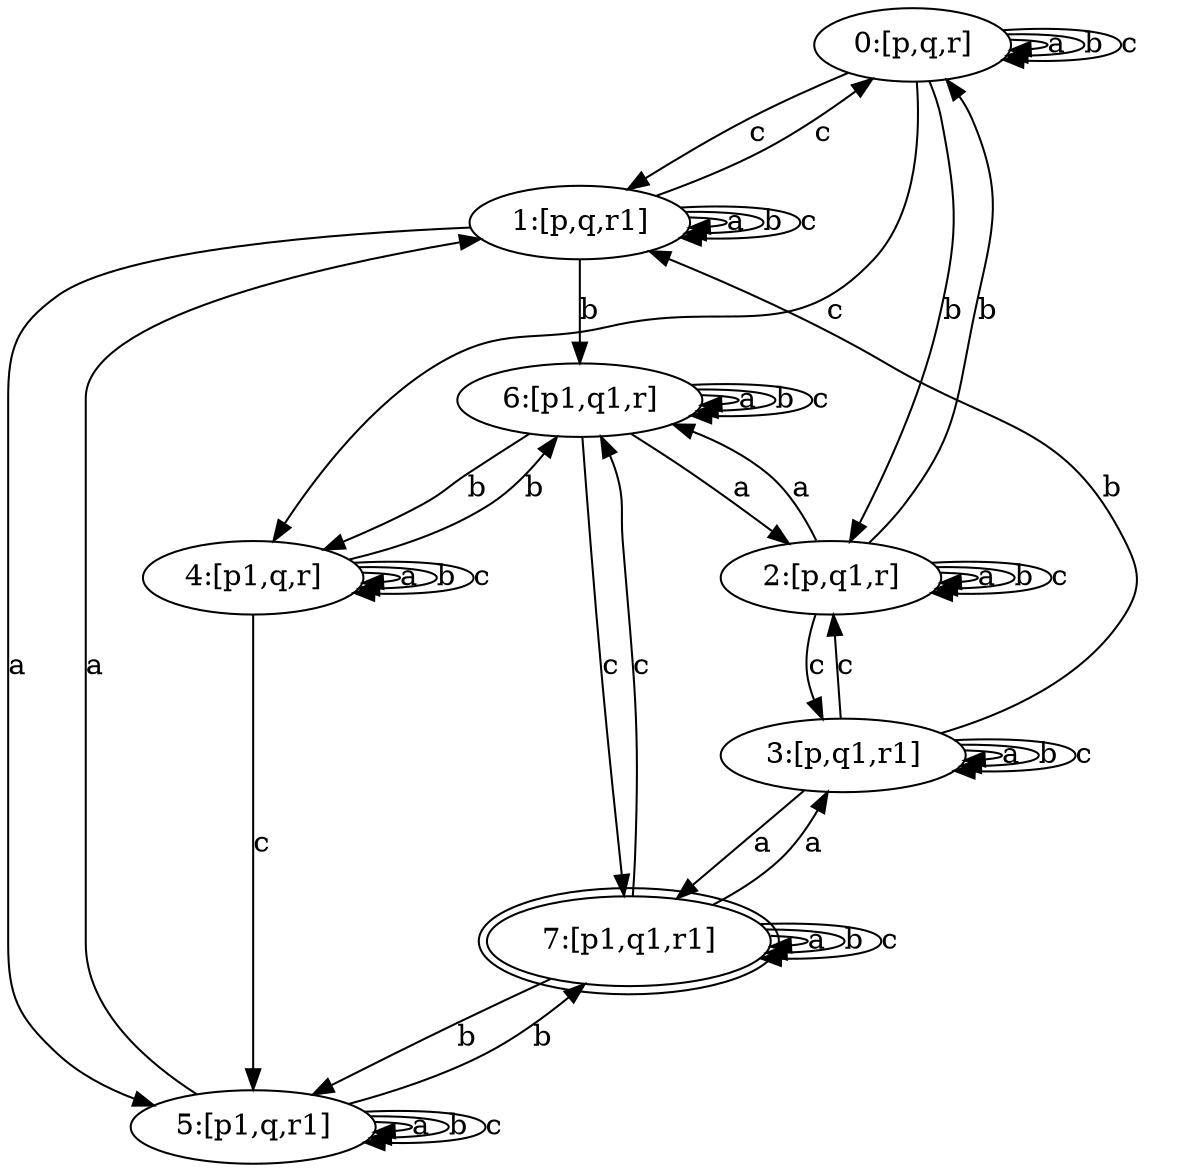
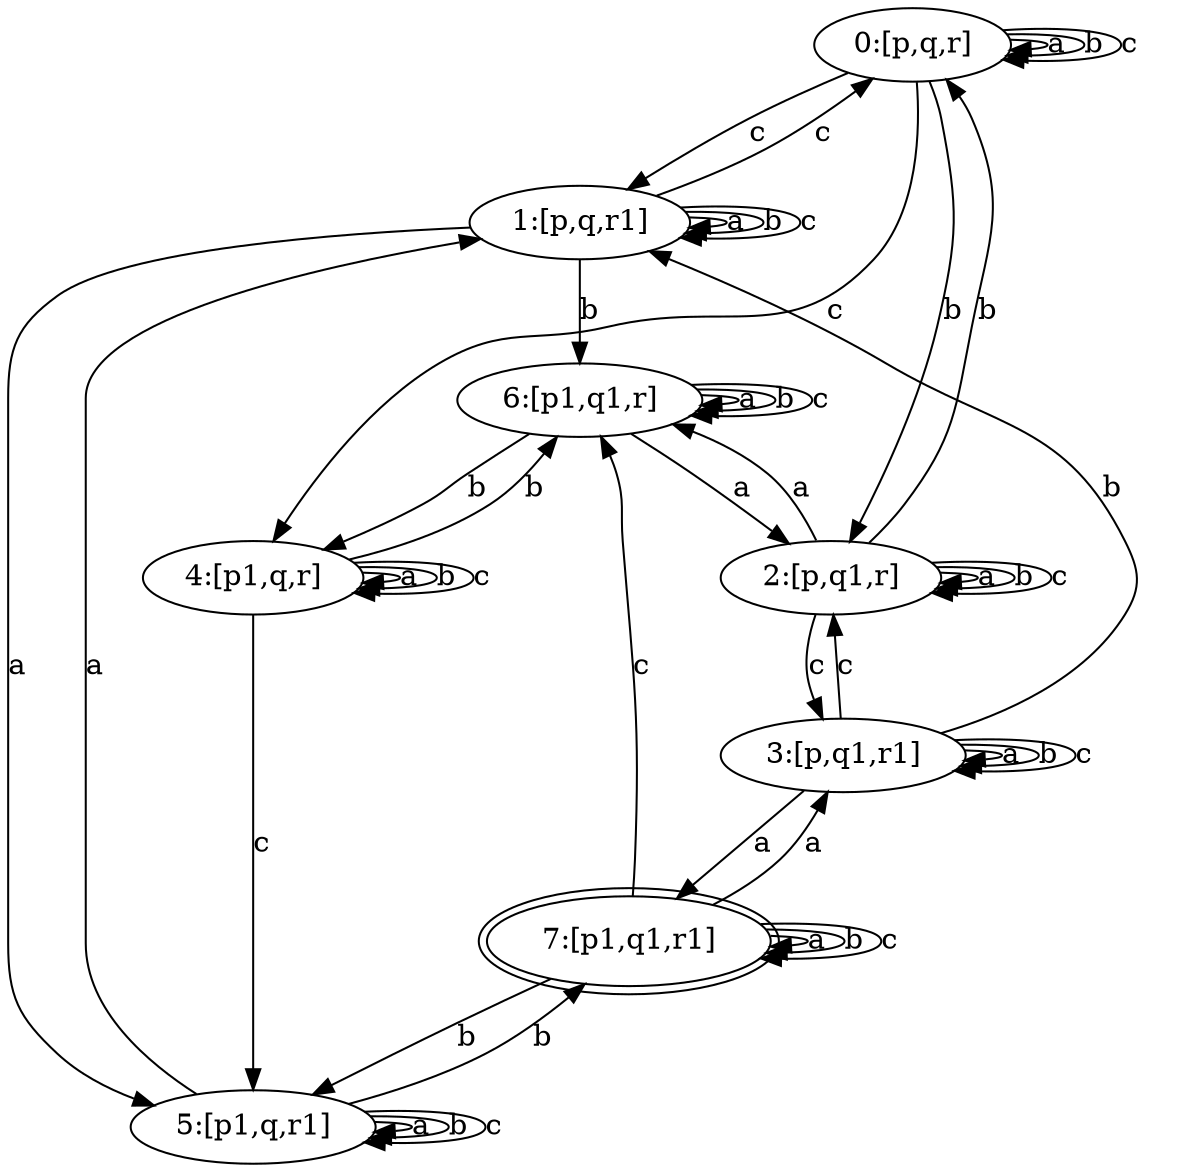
edge "6:[p1,q1,r]" -> "7:[p1,q1,r1]": removed, label "c"
